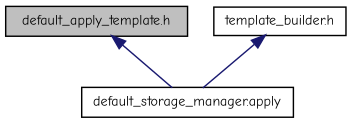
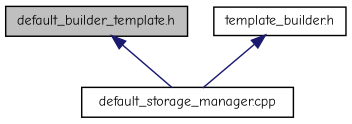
node "default_apply_template.h": label "default_apply_template.h" -> "default_builder_template.h"
node "default_storage_manager.apply": label "default_storage_manager.apply" -> "default_storage_manager.cpp"
